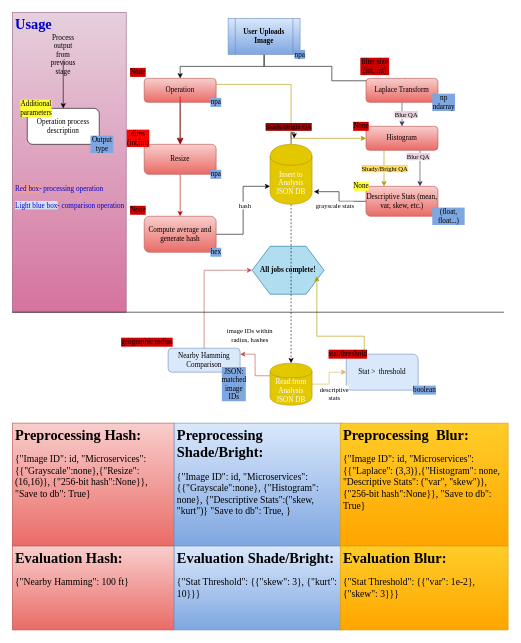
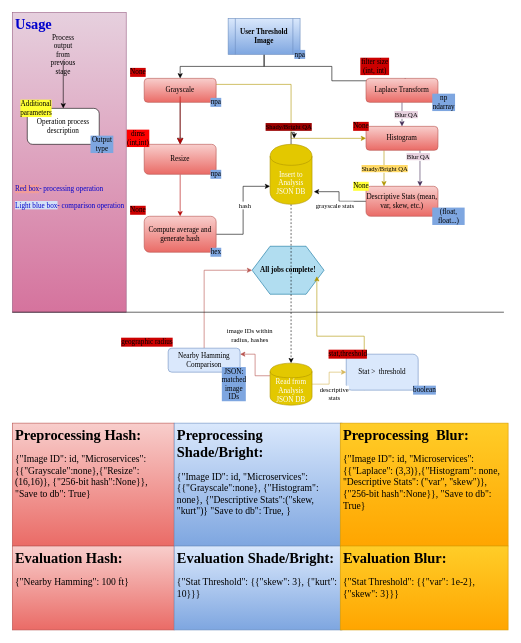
node "User Uploads Image": label "User Uploads Image" -> "User Threshold Image"
node "Operation": label "Operation" -> "Grayscale"
